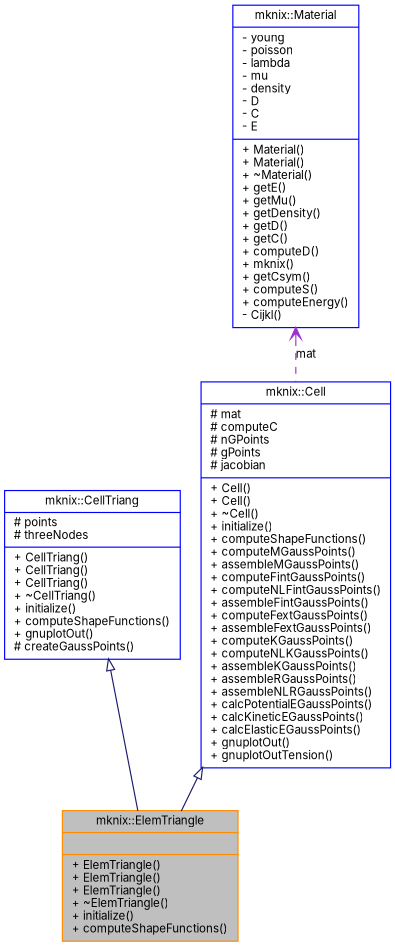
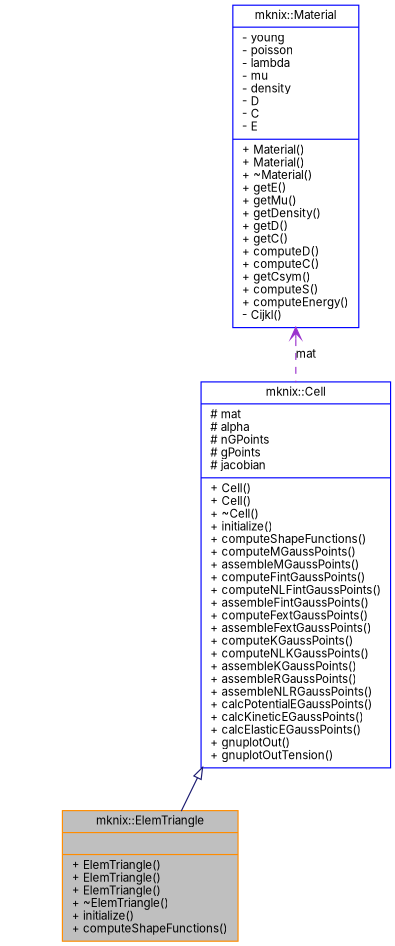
node "mknix::Material": text "+ mknix()" -> "+ computeC()"
node "mknix::Cell": text "# computeC" -> "# alpha"
node "mknix::CellTriang": removed
